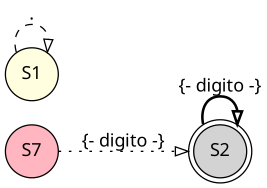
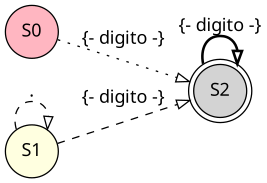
edge "S1" -> "S2": added, label "{- digito -}"
node "S7": label "S7" -> "S0"
